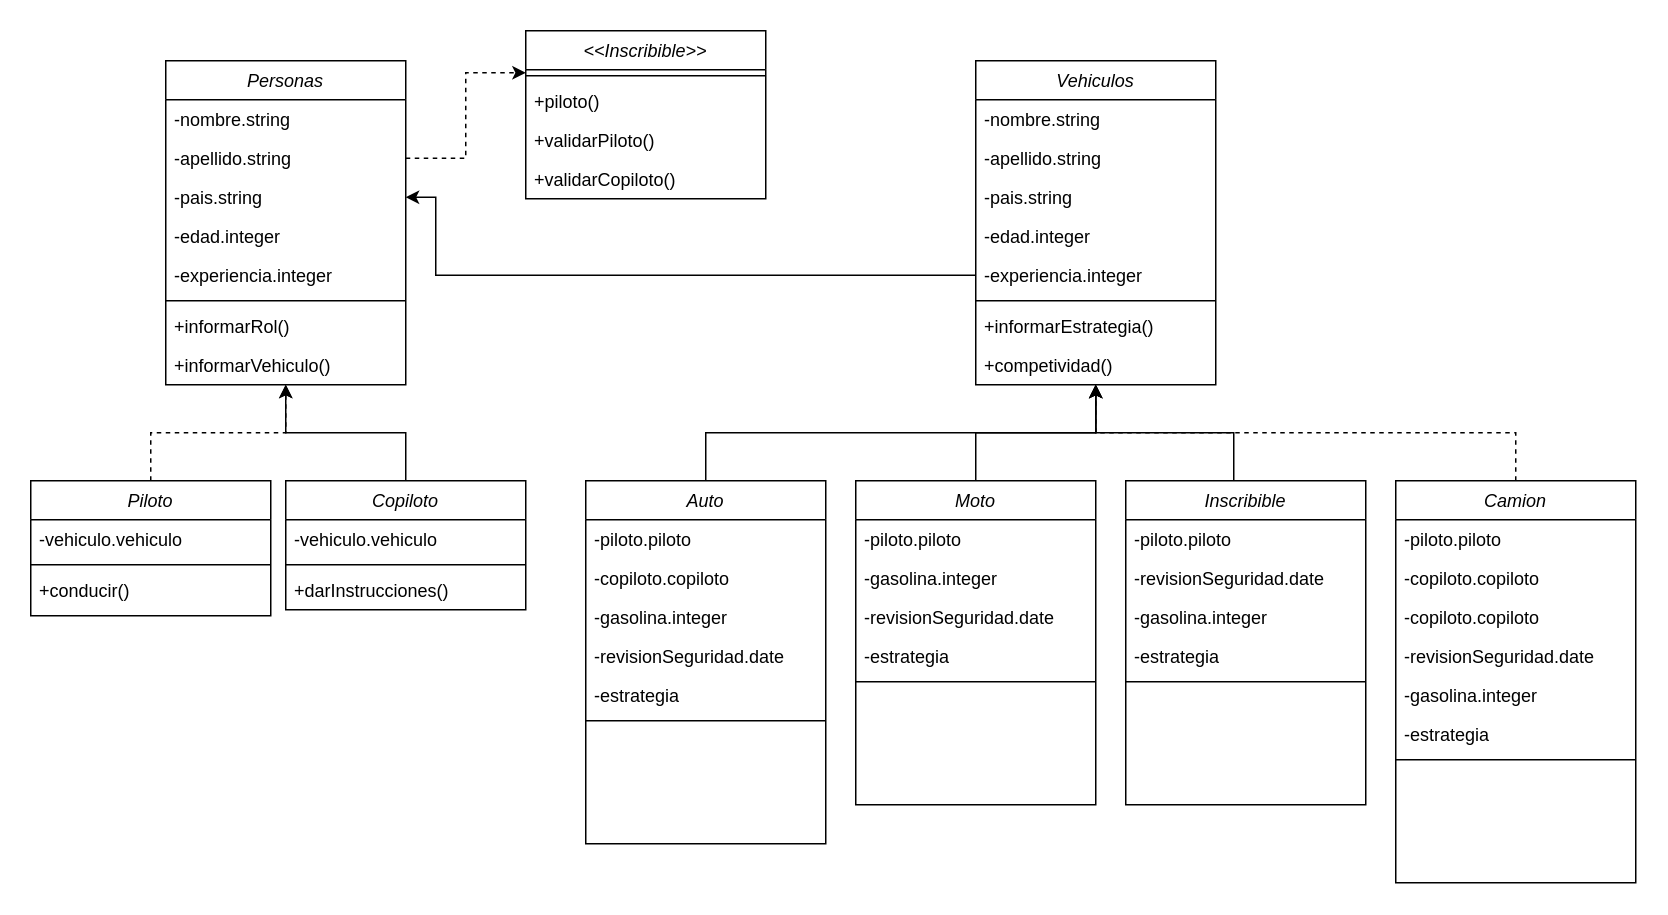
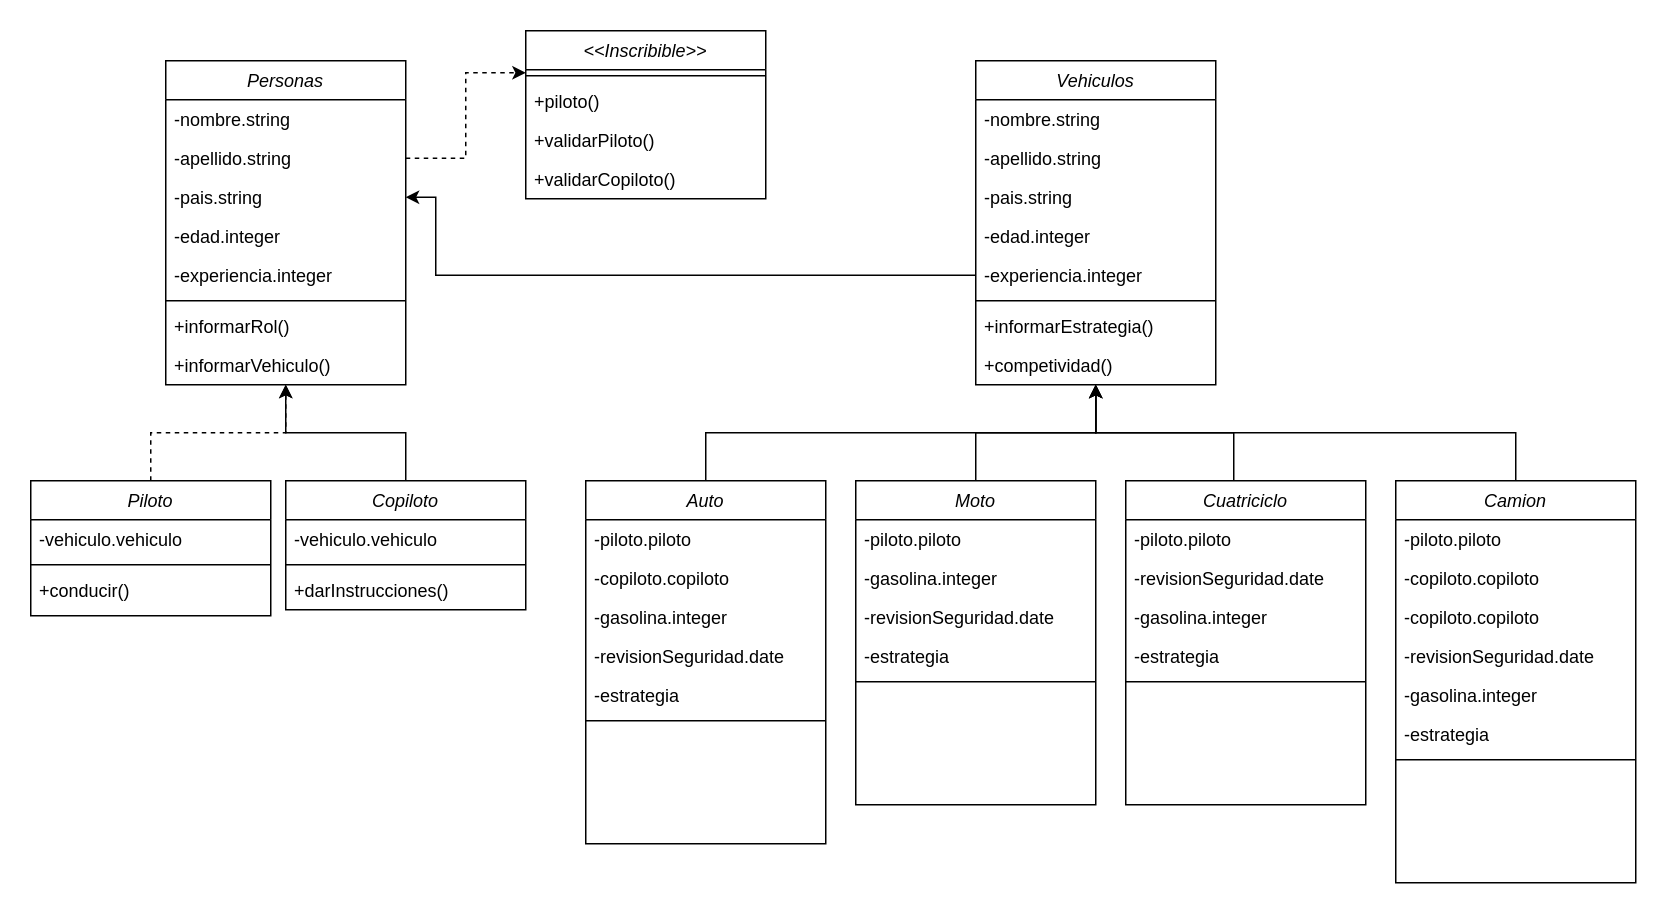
edge "Camion" -> "Vehiculos": style dashed -> solid
node "Inscribible": label "Inscribible" -> "Cuatriciclo"
